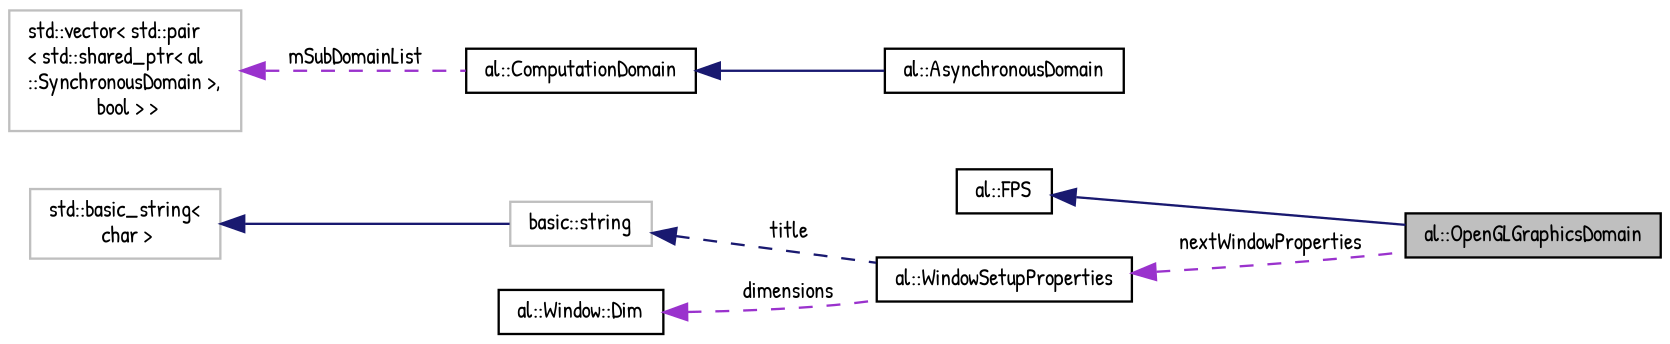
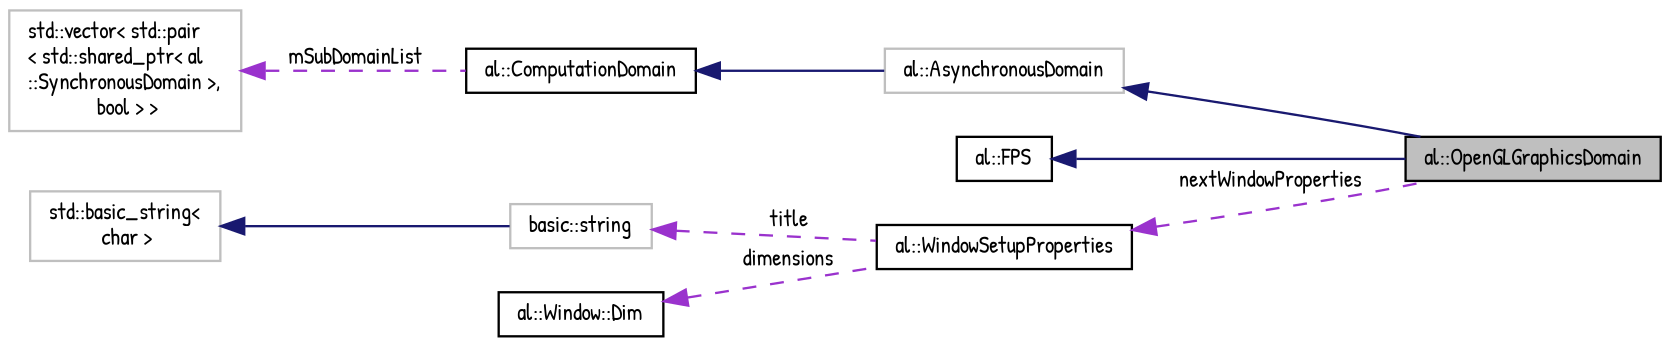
node "al::AsynchronousDomain": color black -> grey75
edge "al::OpenGLGraphicsDomain" -> "al::AsynchronousDomain": added
edge "al::WindowSetupProperties" -> "basic::string": color midnightblue -> darkorchid3
